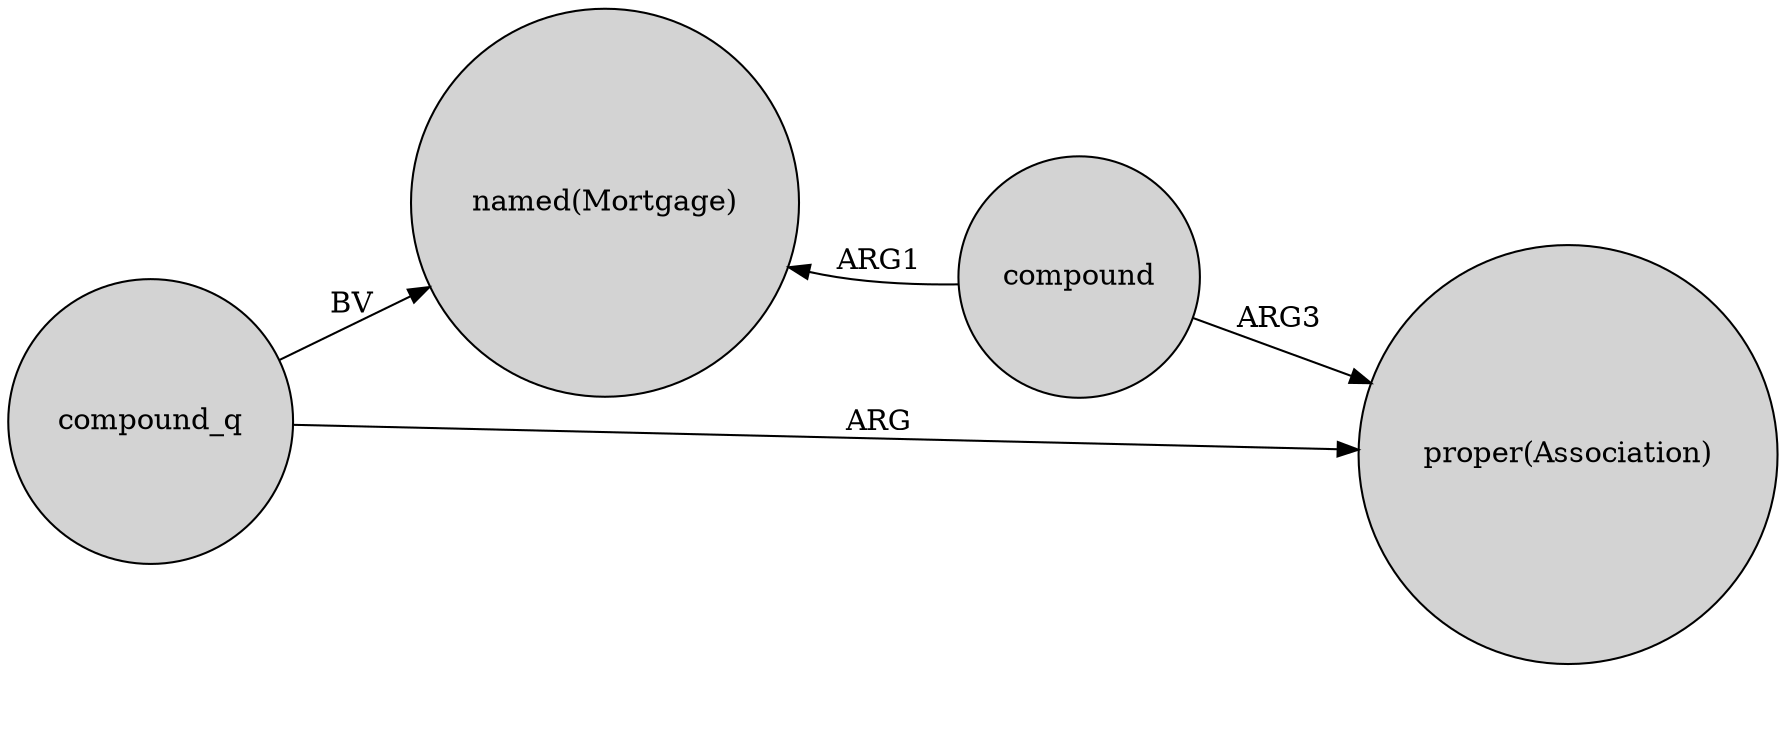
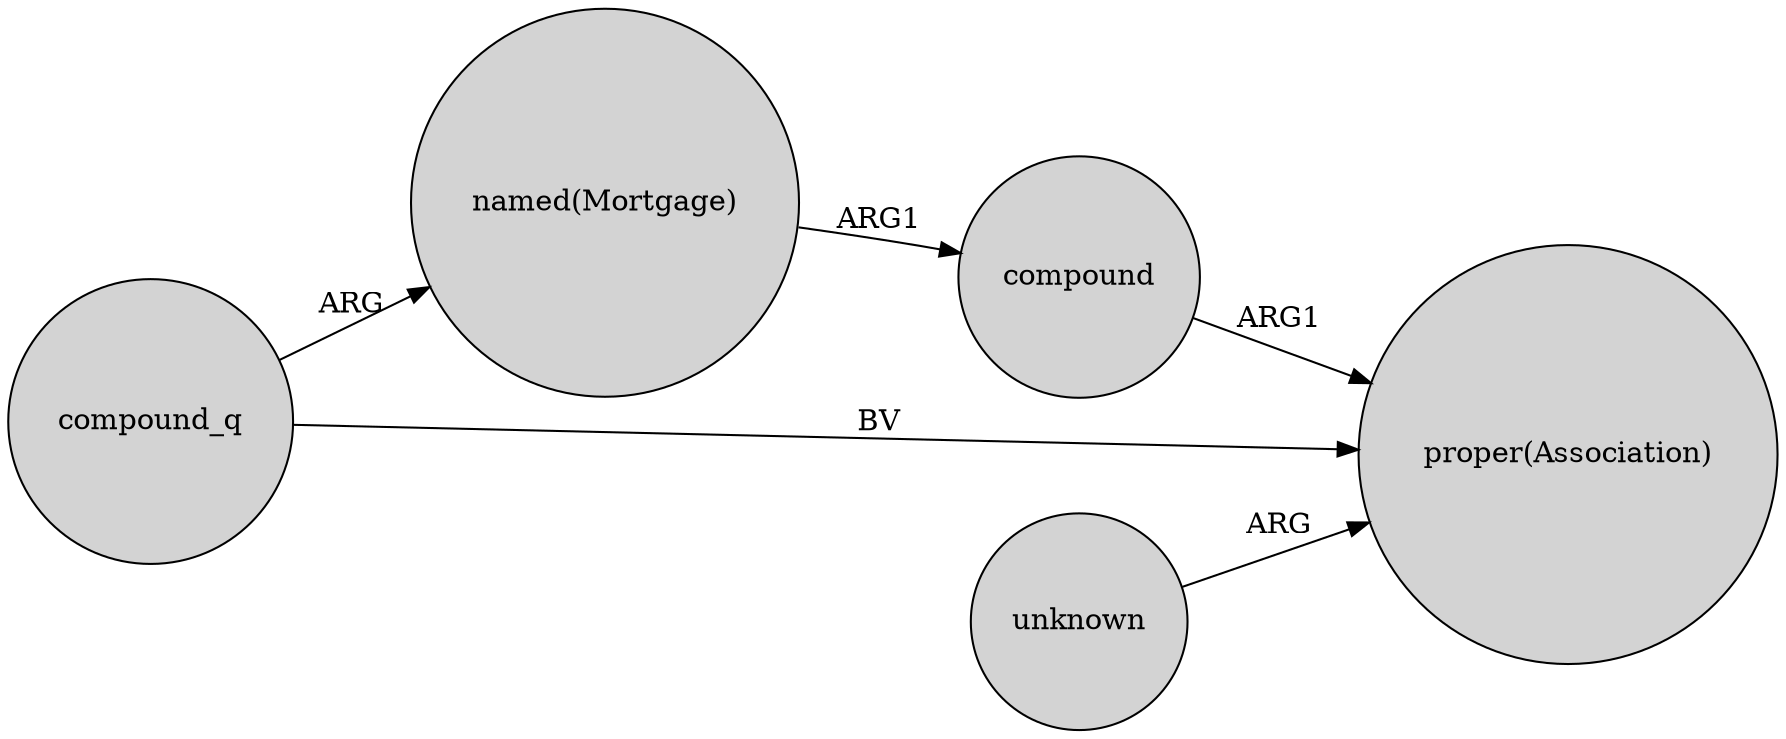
edge "compound" -> "named(Mortgage)": reversed
edge "compound_q" -> "named(Mortgage)": label "BV" -> "ARG"
edge "compound" -> "proper(Association)": label "ARG3" -> "ARG1"
edge "compound_q" -> "proper(Association)": label "ARG" -> "BV"
node "unknown": added
